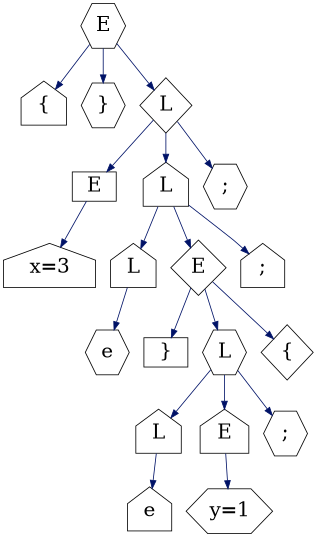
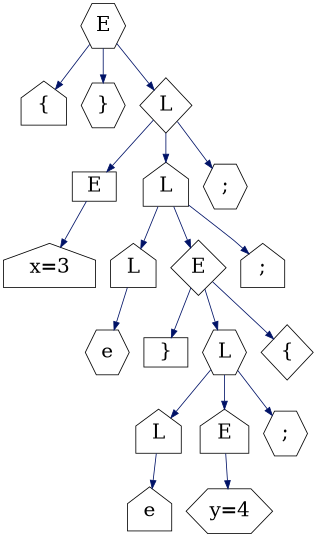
node "y=1": label "y=1" -> "y=4"
